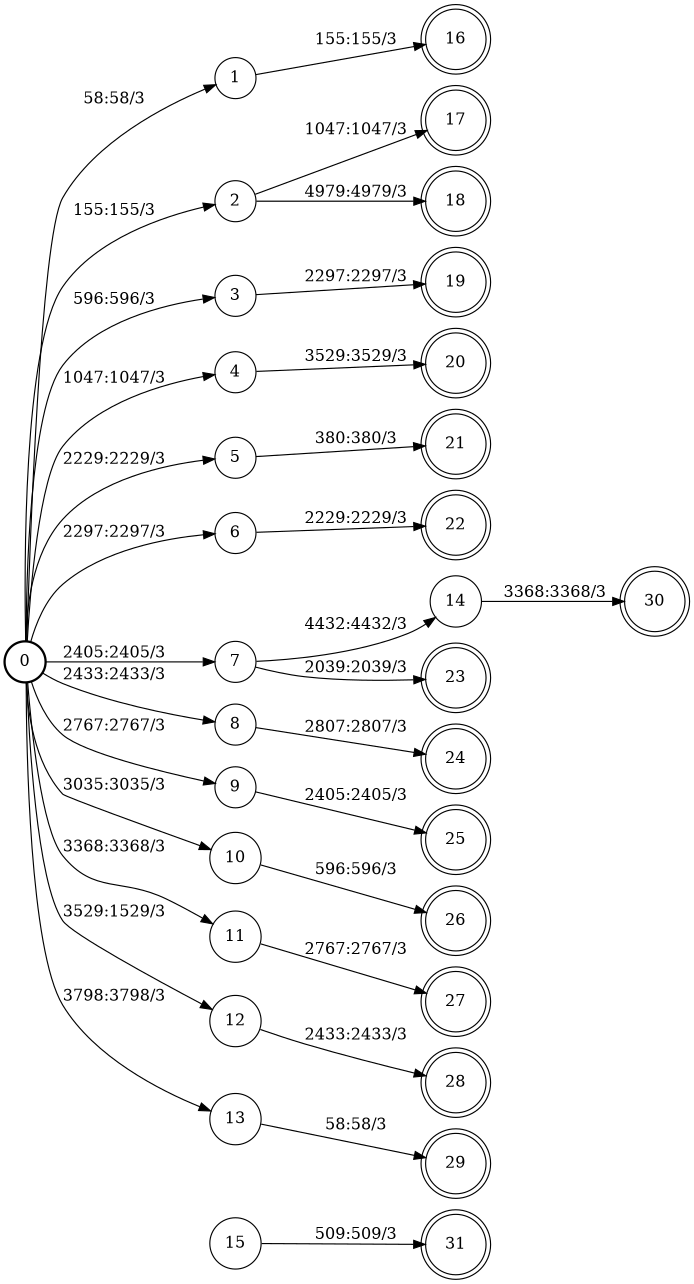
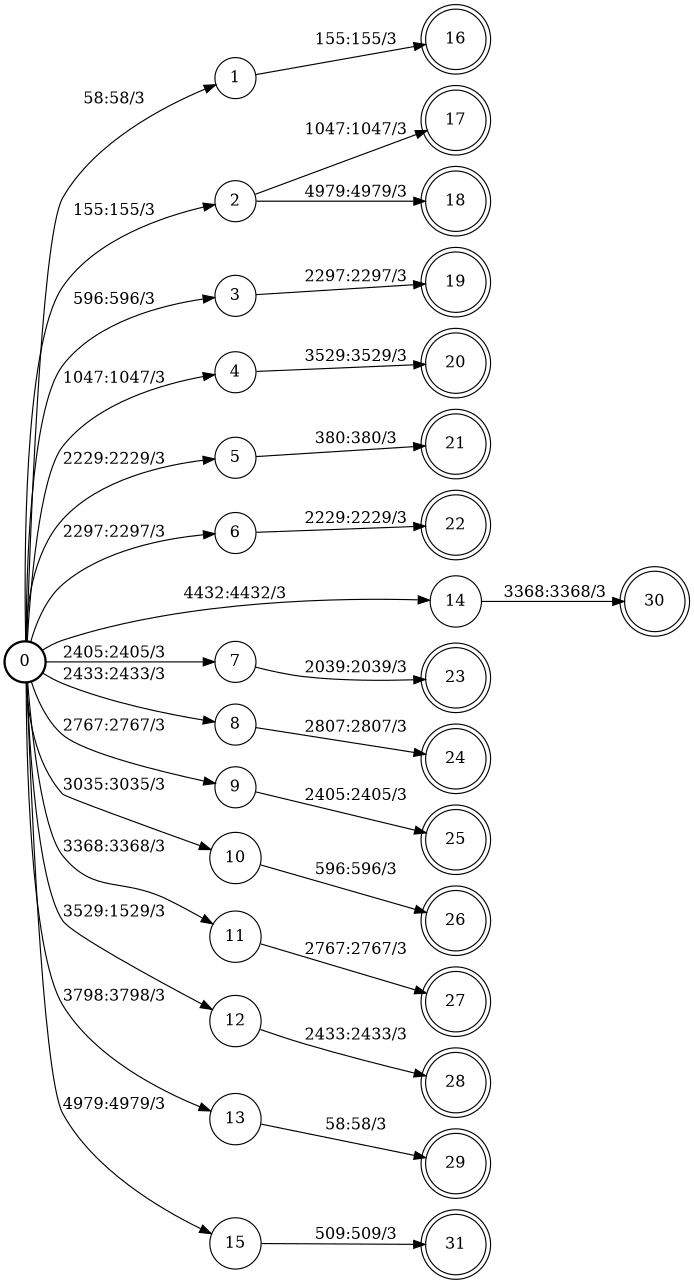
edge "7" -> "14": now "0" -> "14"
edge "0" -> "15": added, label "4979:4979/3"
